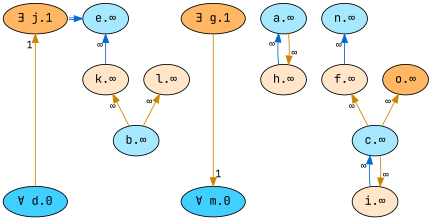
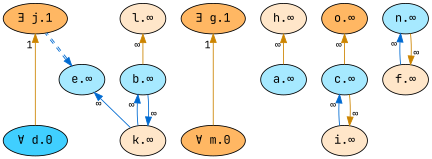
edge "h.∞" -> "a.∞": removed
edge "∃ g.1" -> "∀ m.0": reversed
edge "b.∞" -> "k.∞": color #cc8400 -> #006ad1
edge "k.∞" -> "b.∞": added
edge "c.∞" -> "f.∞": now "n.∞" -> "f.∞"
node "∀ m.0": fillcolor #40cfff -> #ffb763
